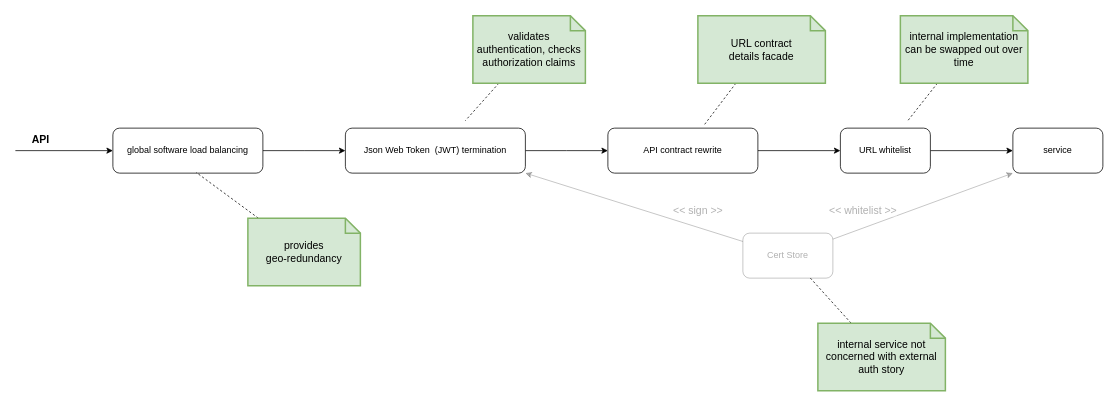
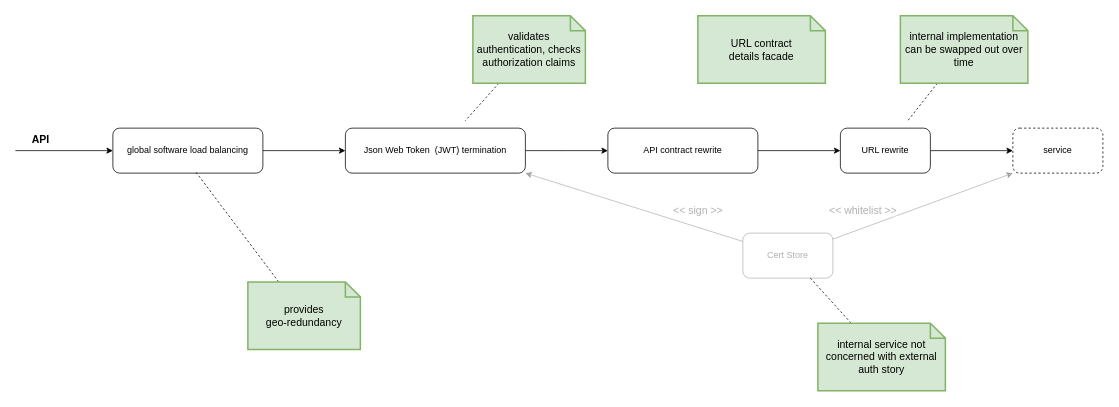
edge "URL contract details facade" -- "API contract rewrite": removed
node "URL whitelist": label "URL whitelist" -> "URL rewrite"
node "service": style solid -> dashed
node "provides geo-redundancy": moved (304, 252) -> (304, 315)
